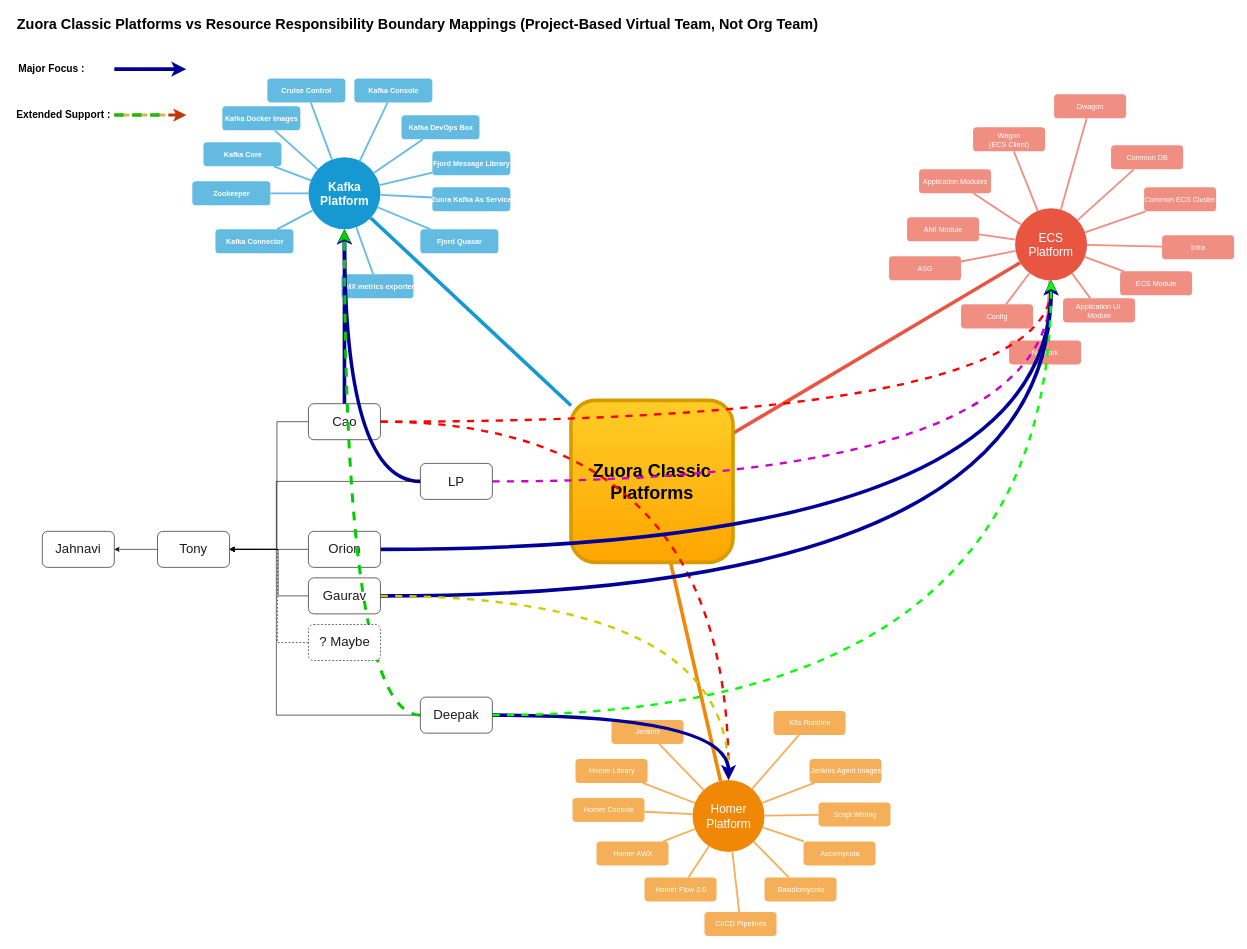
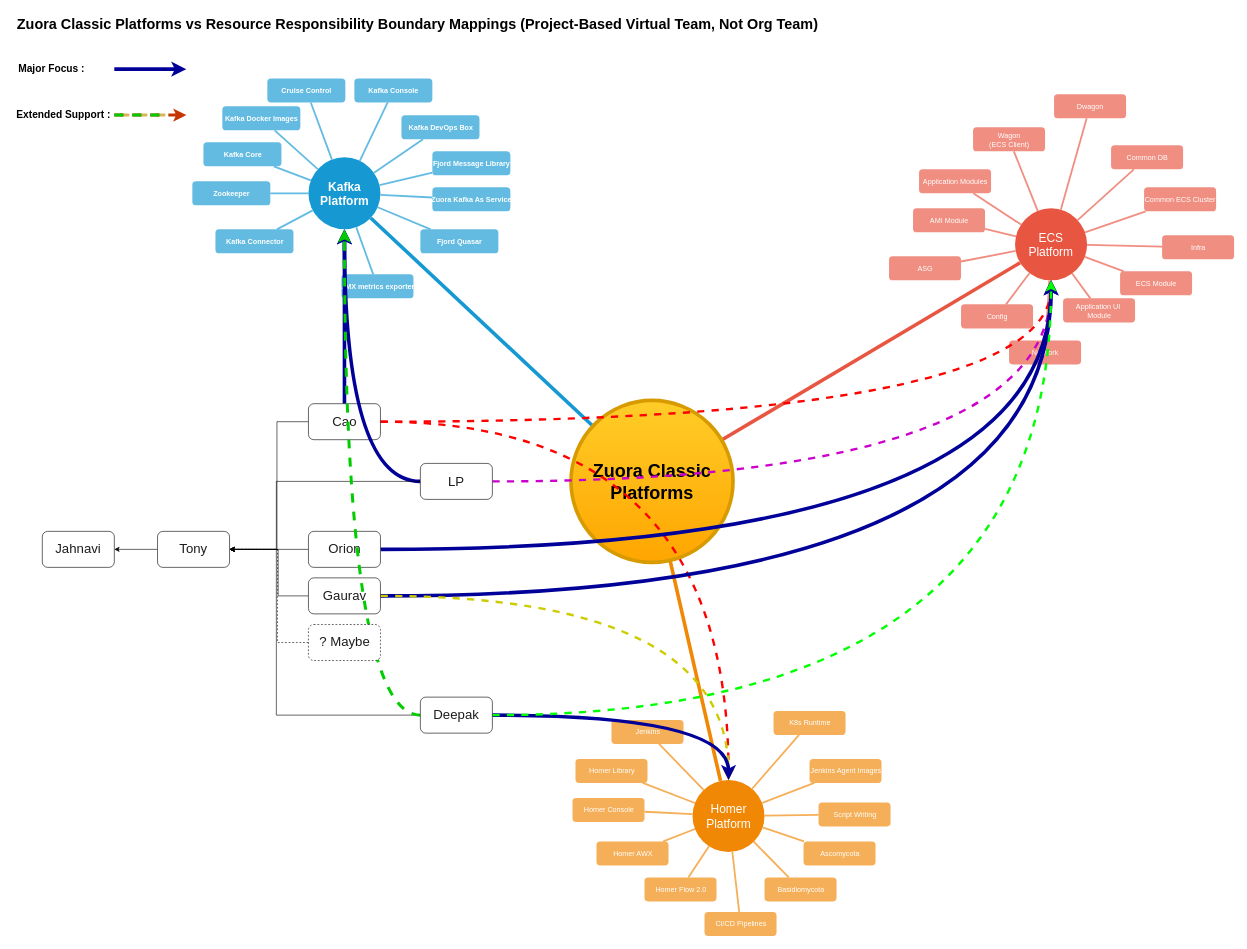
node "AMI Module": moved (943, 229) -> (949, 220)
node "Zuora Classic Platforms": shape rounded rectangle -> ellipse
